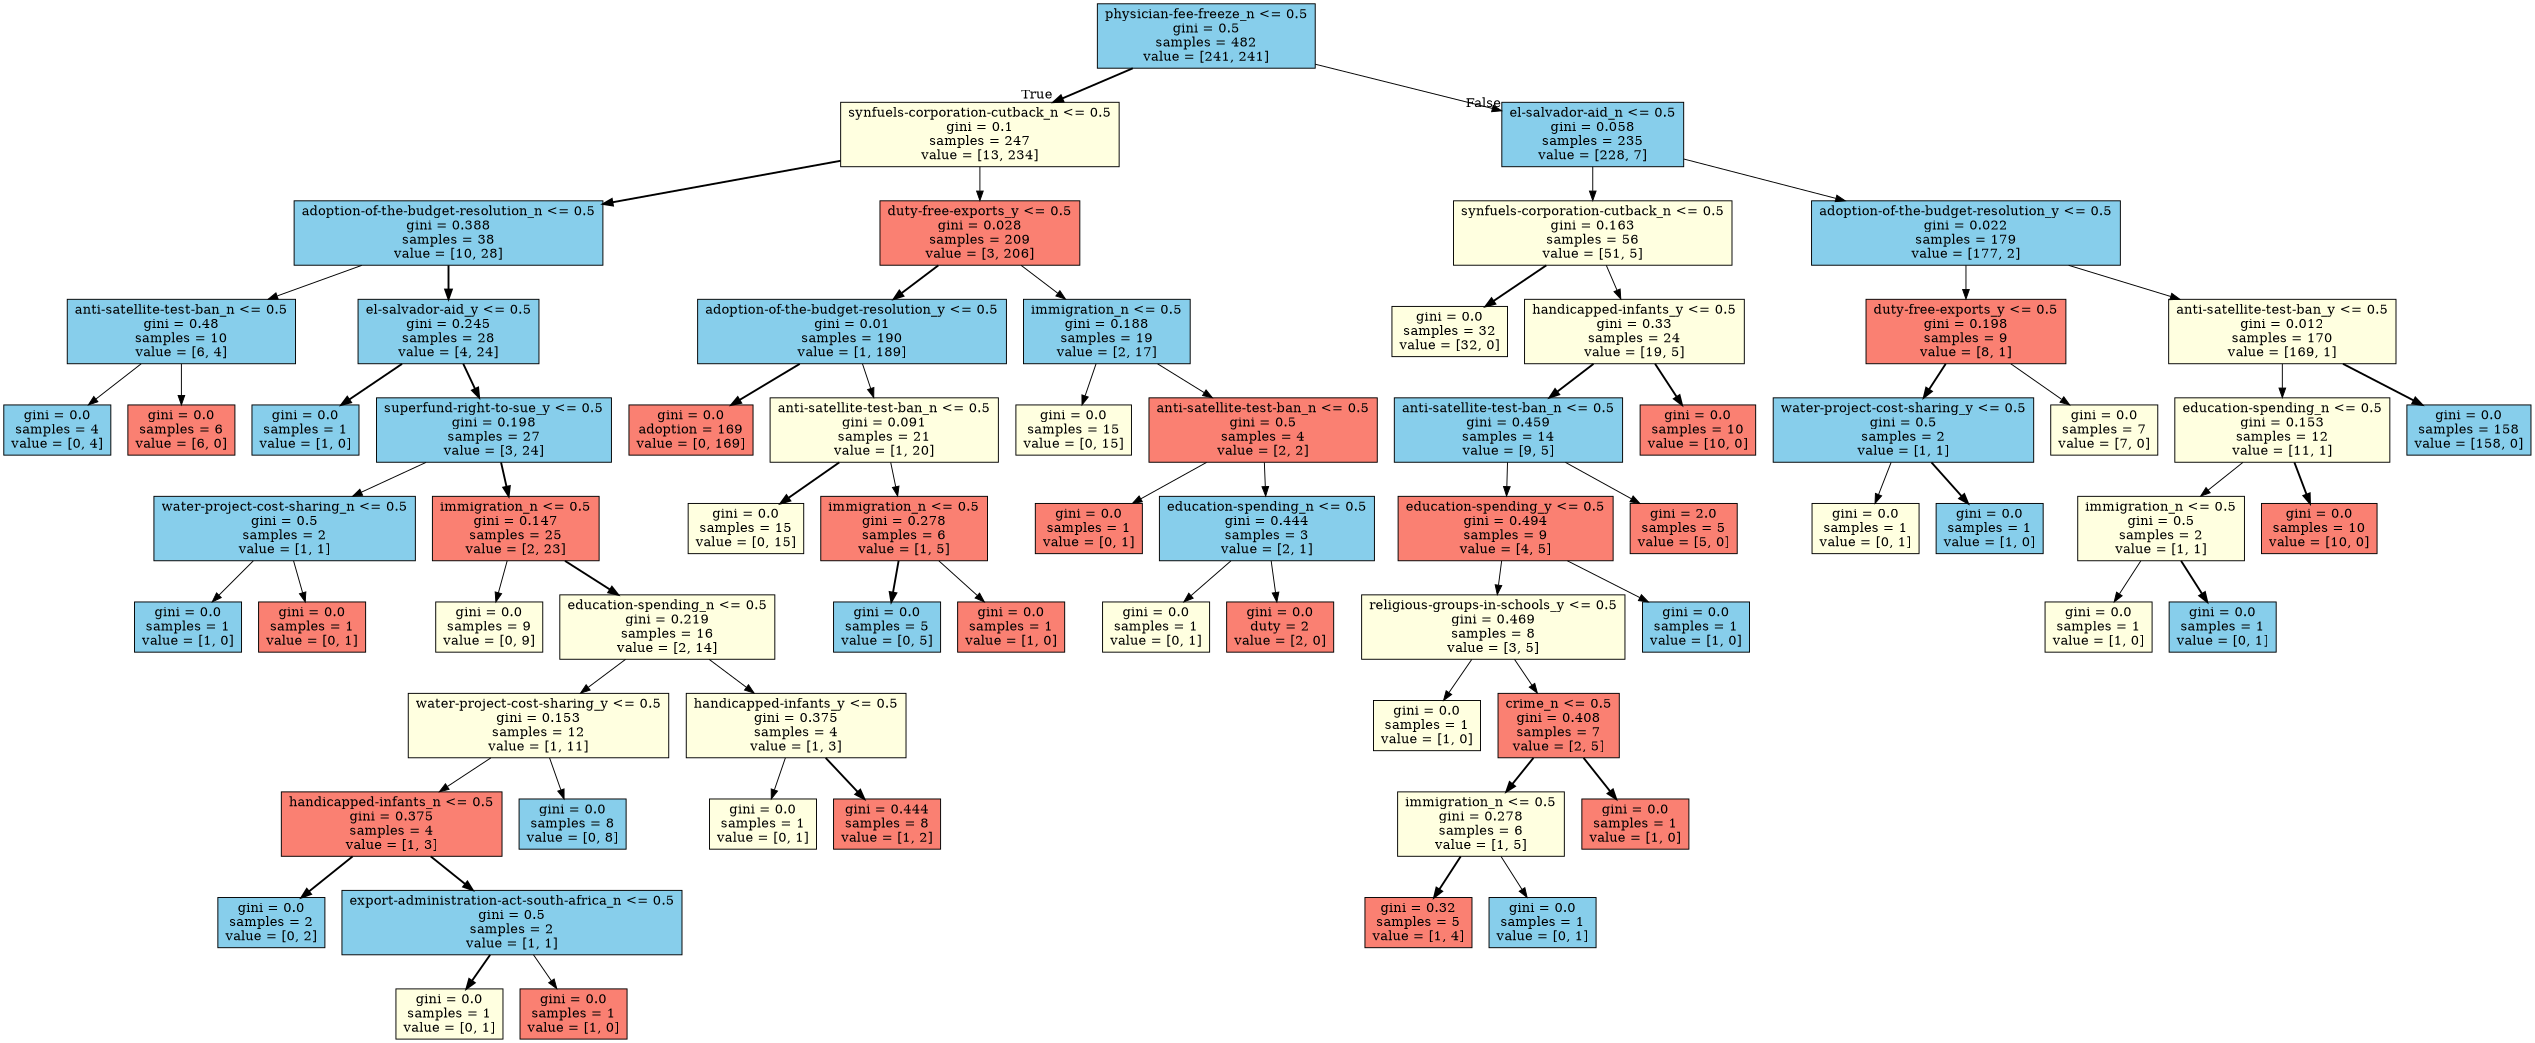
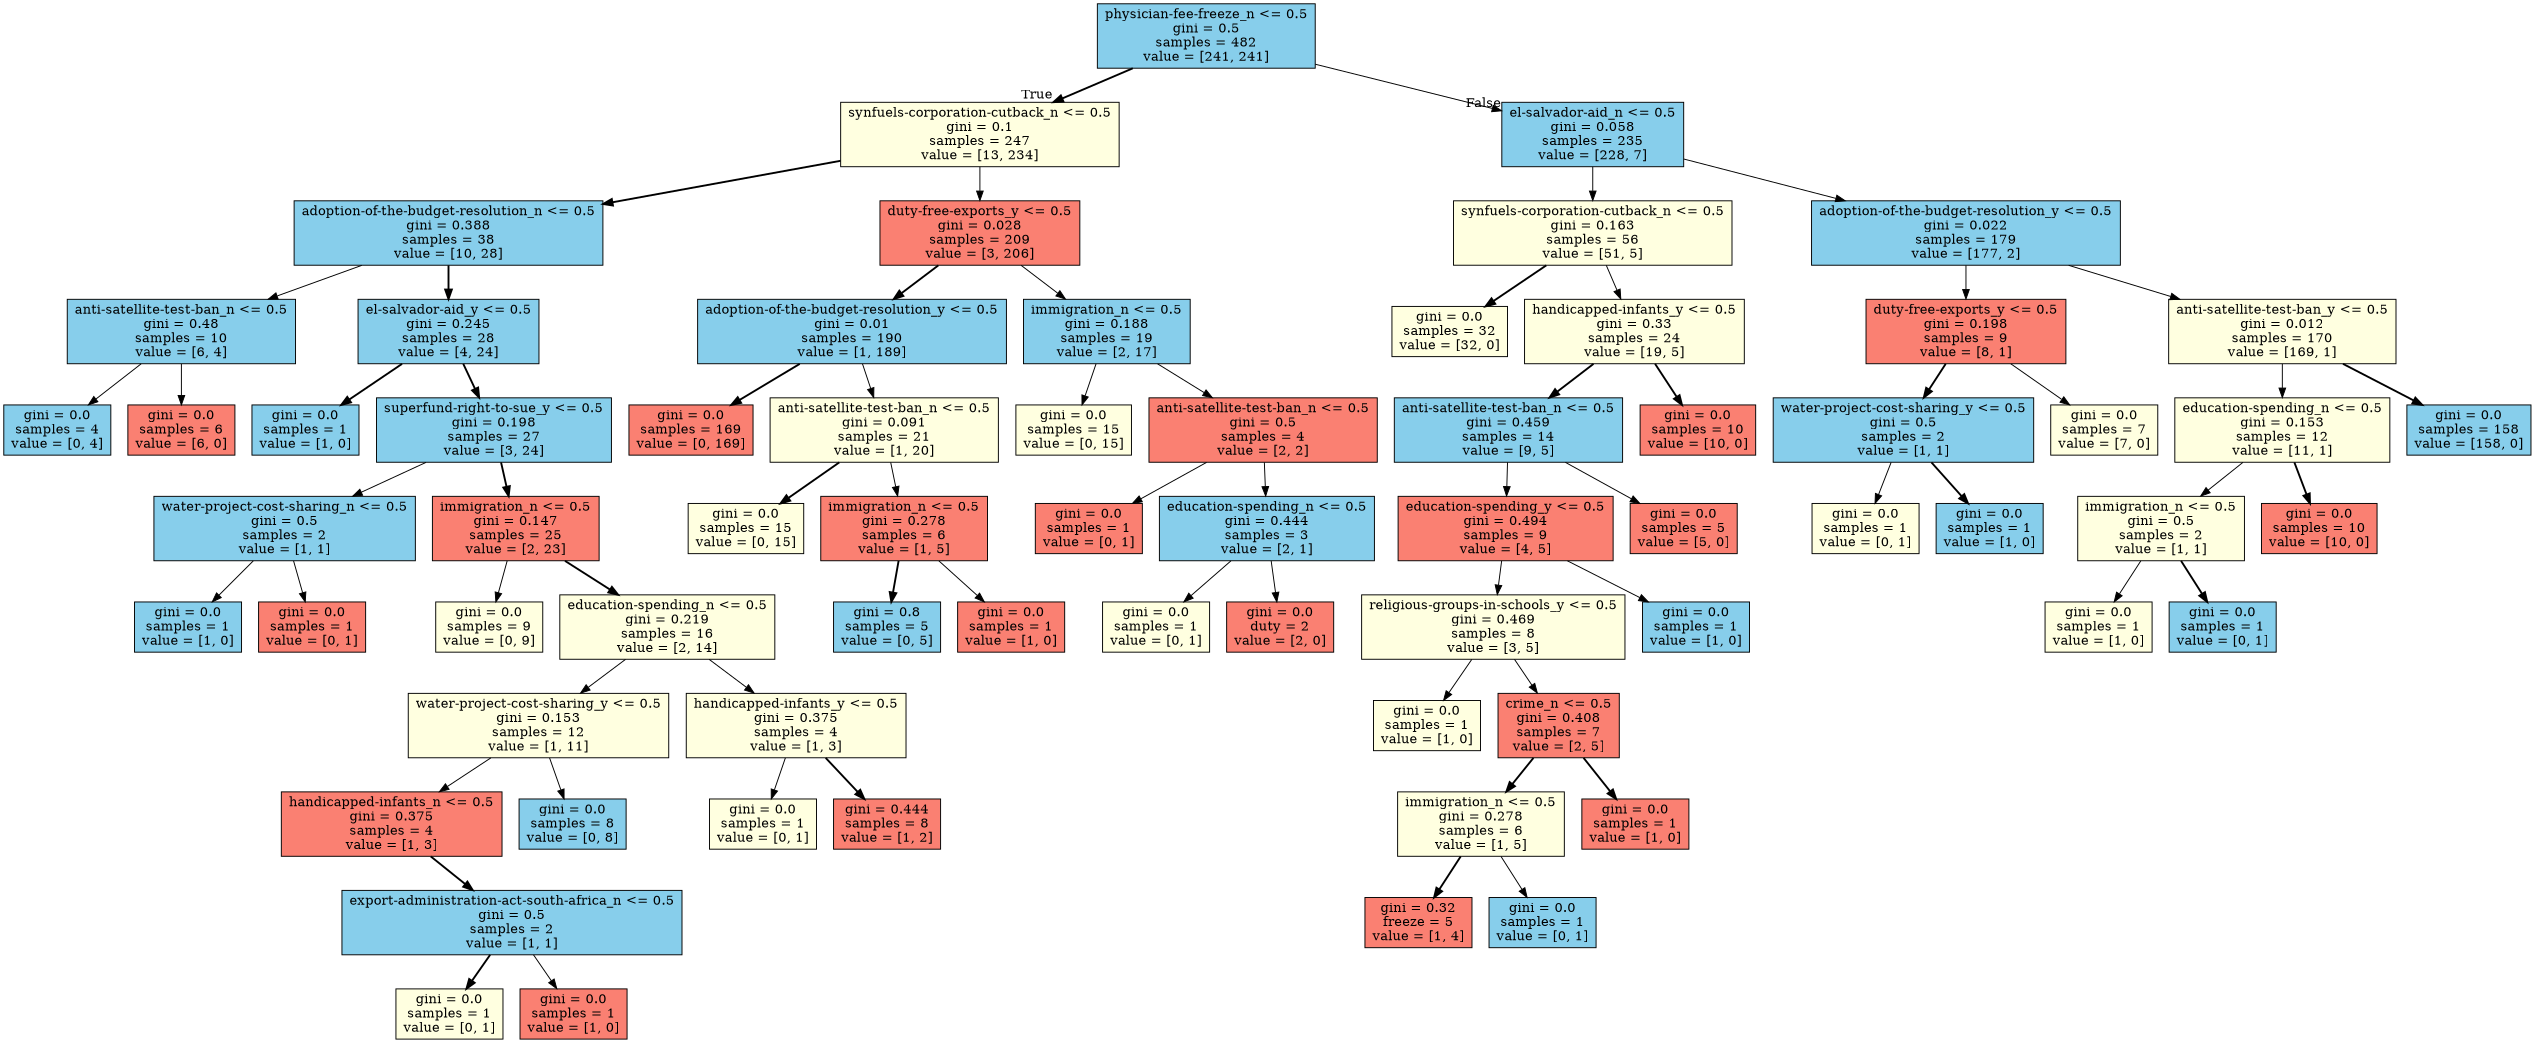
node "gini = 0.0 adoption = 169 value = [0, 169]": label "gini = 0.0 adoption = 169 value = [0, 169]" -> "gini = 0.0 samples = 169 value = [0, 169]"
node "gini = 2.0 samples = 5 value = [5, 0]": label "gini = 2.0 samples = 5 value = [5, 0]" -> "gini = 0.0 samples = 5 value = [5, 0]"
node "gini = 0.0 samples = 5 value = [0, 5]": label "gini = 0.0 samples = 5 value = [0, 5]" -> "gini = 0.8 samples = 5 value = [0, 5]"
node "gini = 0.0 samples = 2 value = [0, 2]": removed
node "gini = 0.32 samples = 5 value = [1, 4]": label "gini = 0.32 samples = 5 value = [1, 4]" -> "gini = 0.32 freeze = 5 value = [1, 4]"
